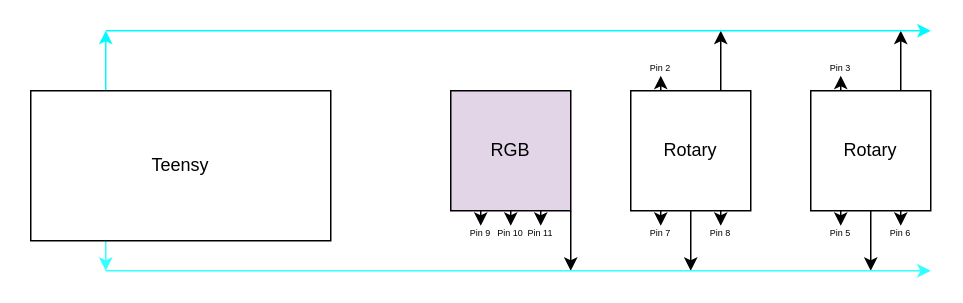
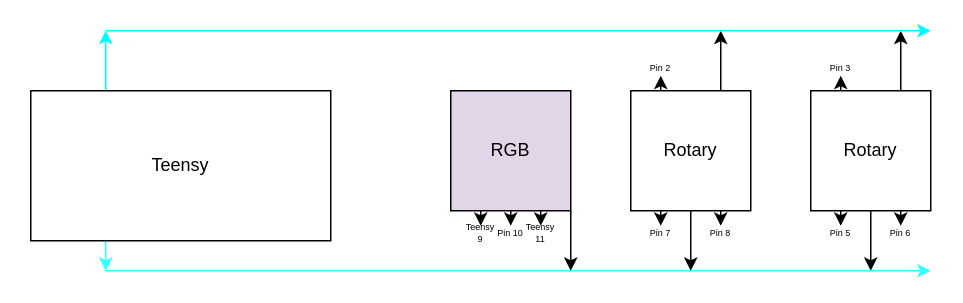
node "Pin 9": label "Pin 9" -> "Teensy 9"
node "Pin 11": label "Pin 11" -> "Teensy 11"
